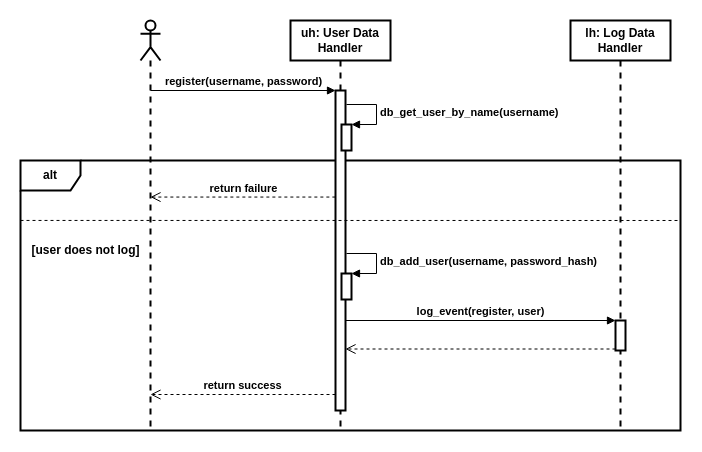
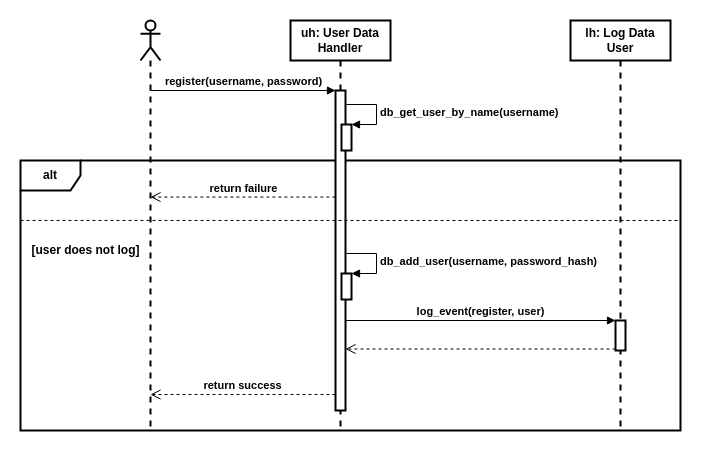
node "lh: Log Data Handler": label "lh: Log Data Handler" -> "lh: Log Data User"
